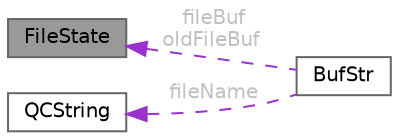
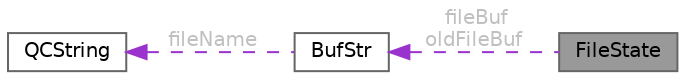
edge "BufStr" -> "FileState": reversed
